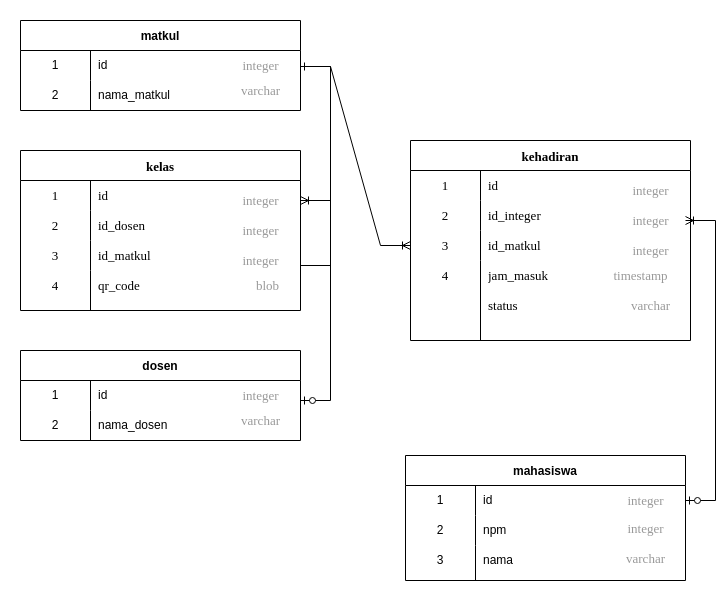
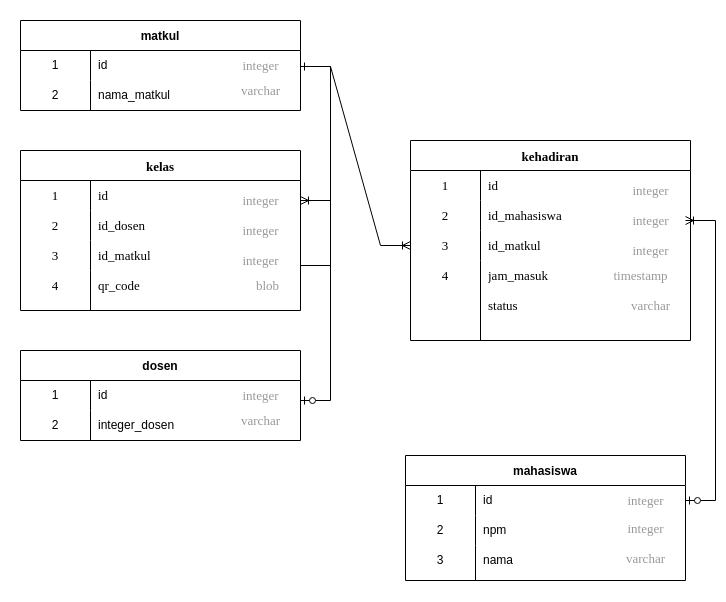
node "id_integer": label "id_integer" -> "id_mahasiswa"
node "nama_dosen": label "nama_dosen" -> "integer_dosen"
